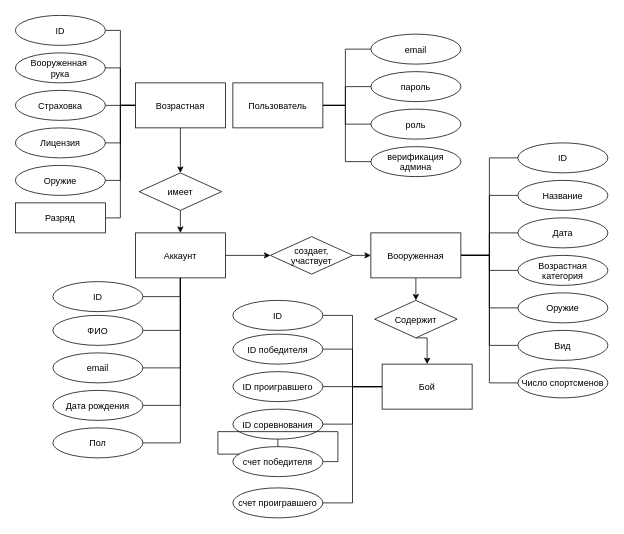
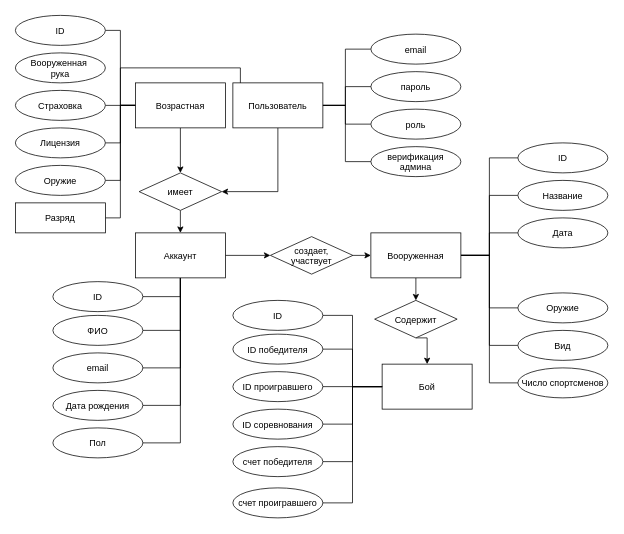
edge "Вооруженная рука" -- "Возрастная": now "Пользователь" -- "Возрастная"
edge "Пользователь" -> "имеет": added
edge "Вооруженная" -- "Возрастная категория": removed
node "Возрастная категория": removed
edge "ID соревнования" -- "счет победителя": now "Бой" -- "счет победителя"
